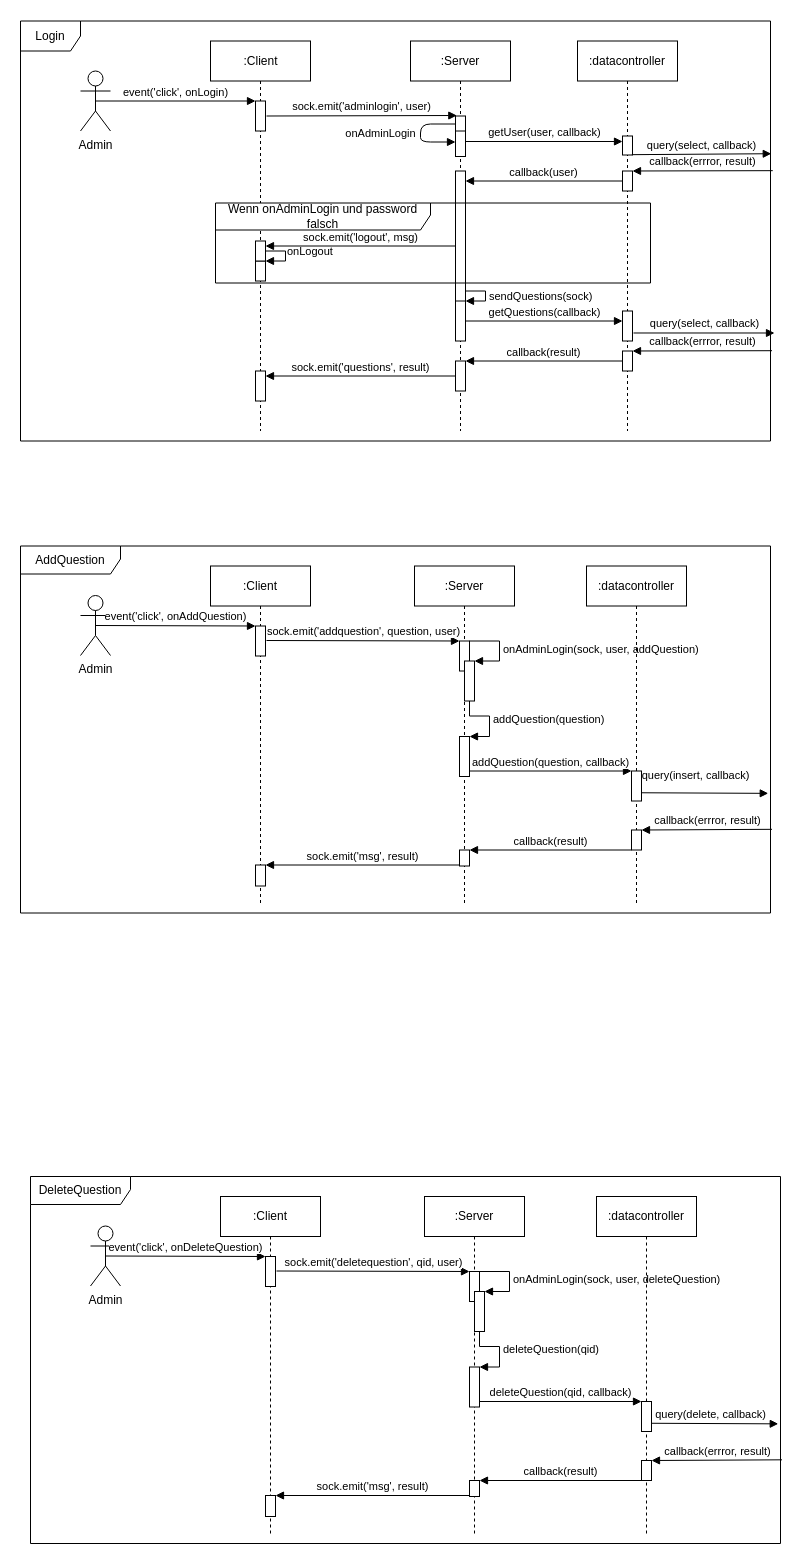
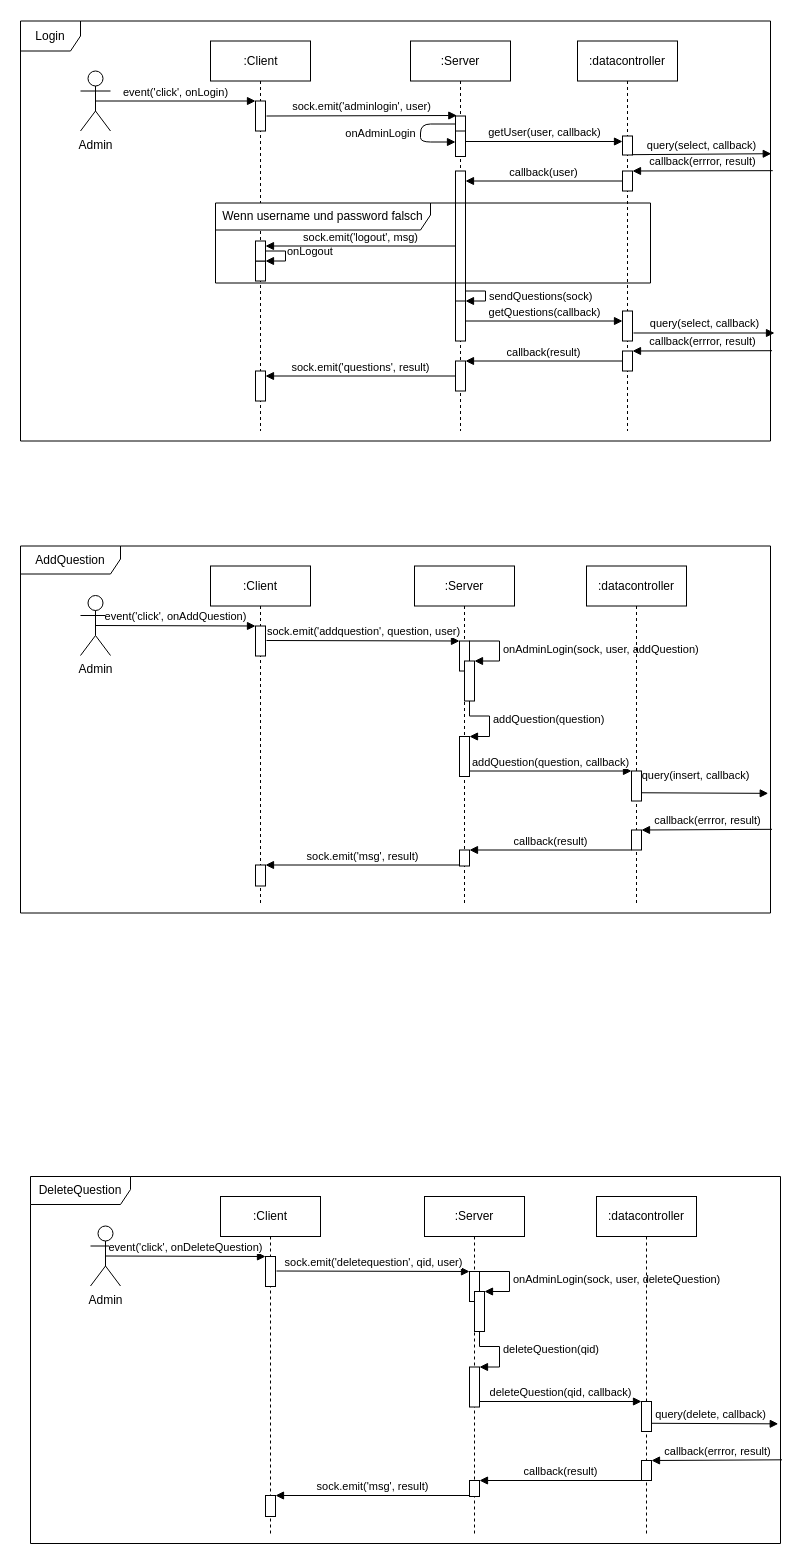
node "Wenn onAdminLogin und password falsch": label "Wenn onAdminLogin und password falsch" -> "Wenn username und password falsch"
